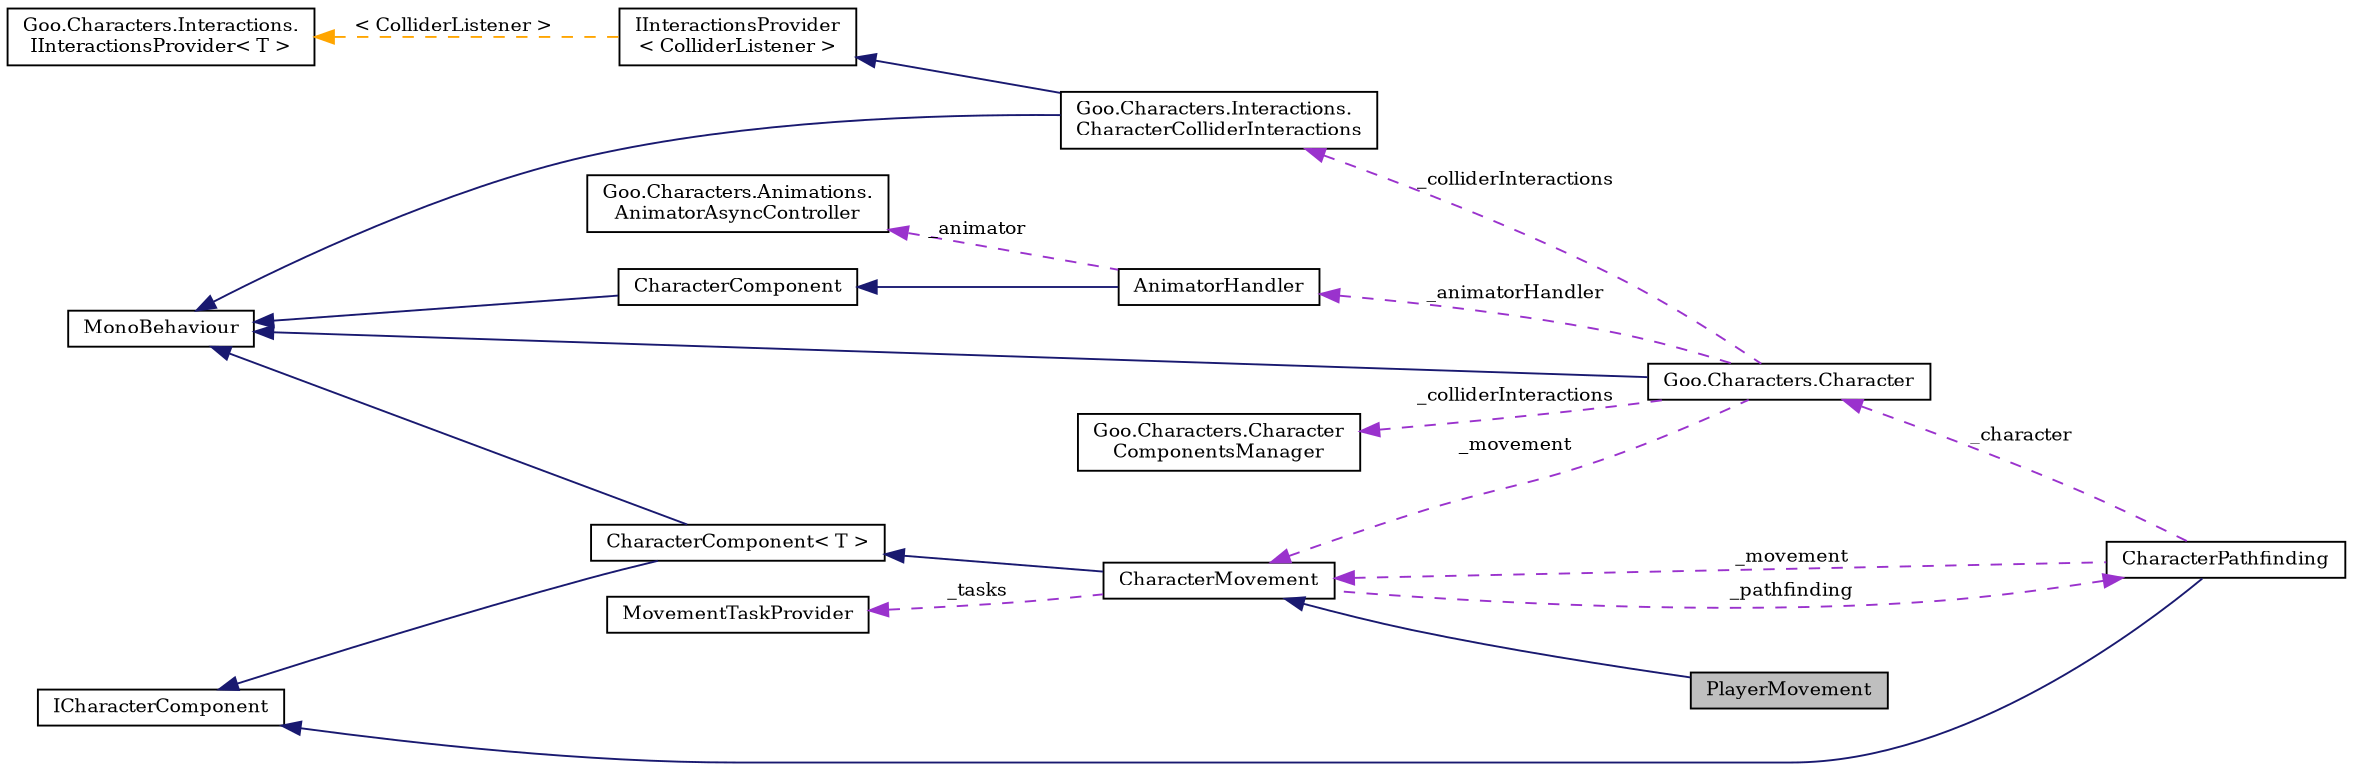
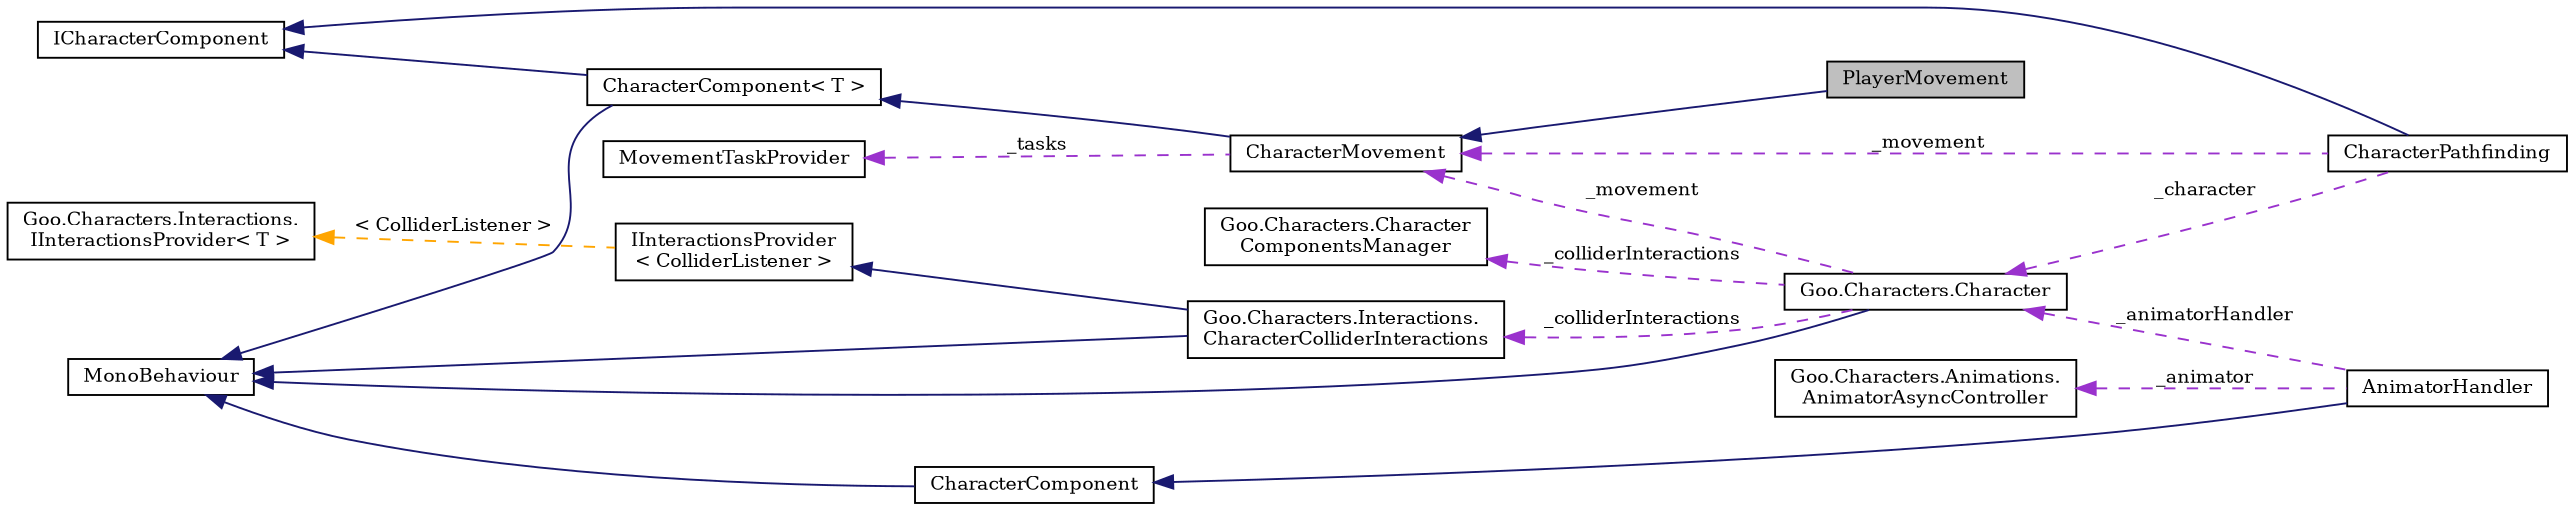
edge "Goo.Characters.Character" -> "AnimatorHandler": reversed
edge "CharacterMovement" -> "CharacterPathfinding": removed, label "_pathfinding"
